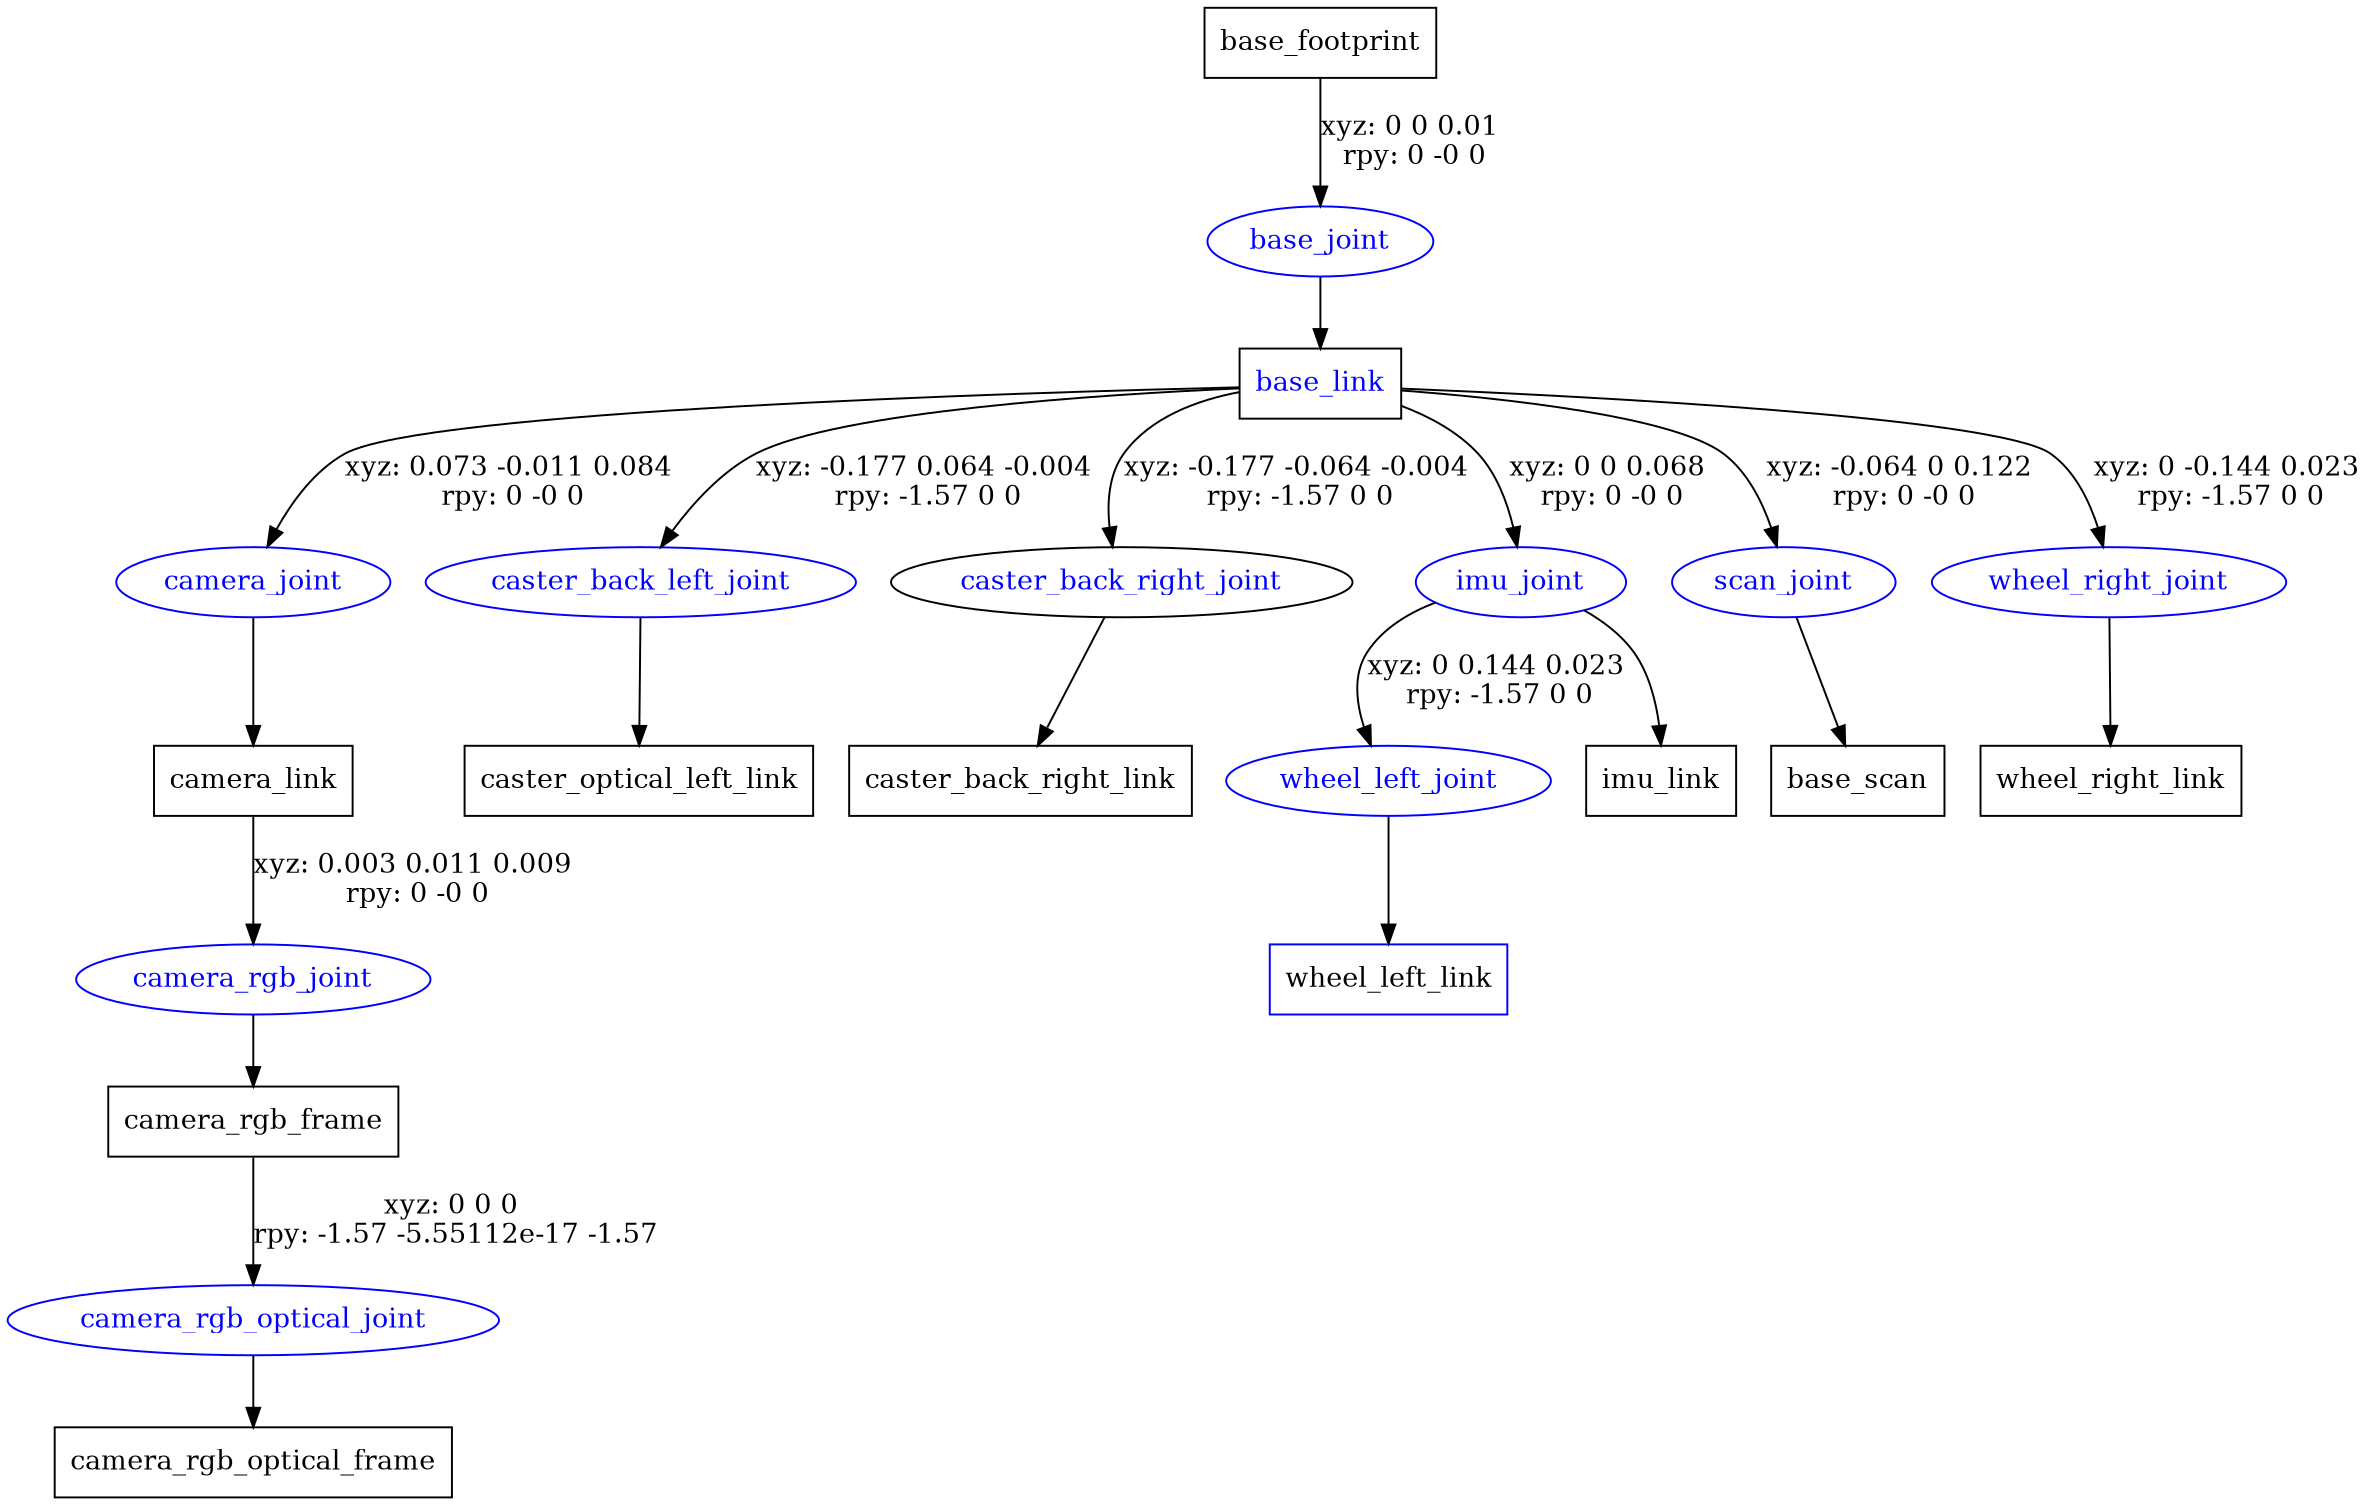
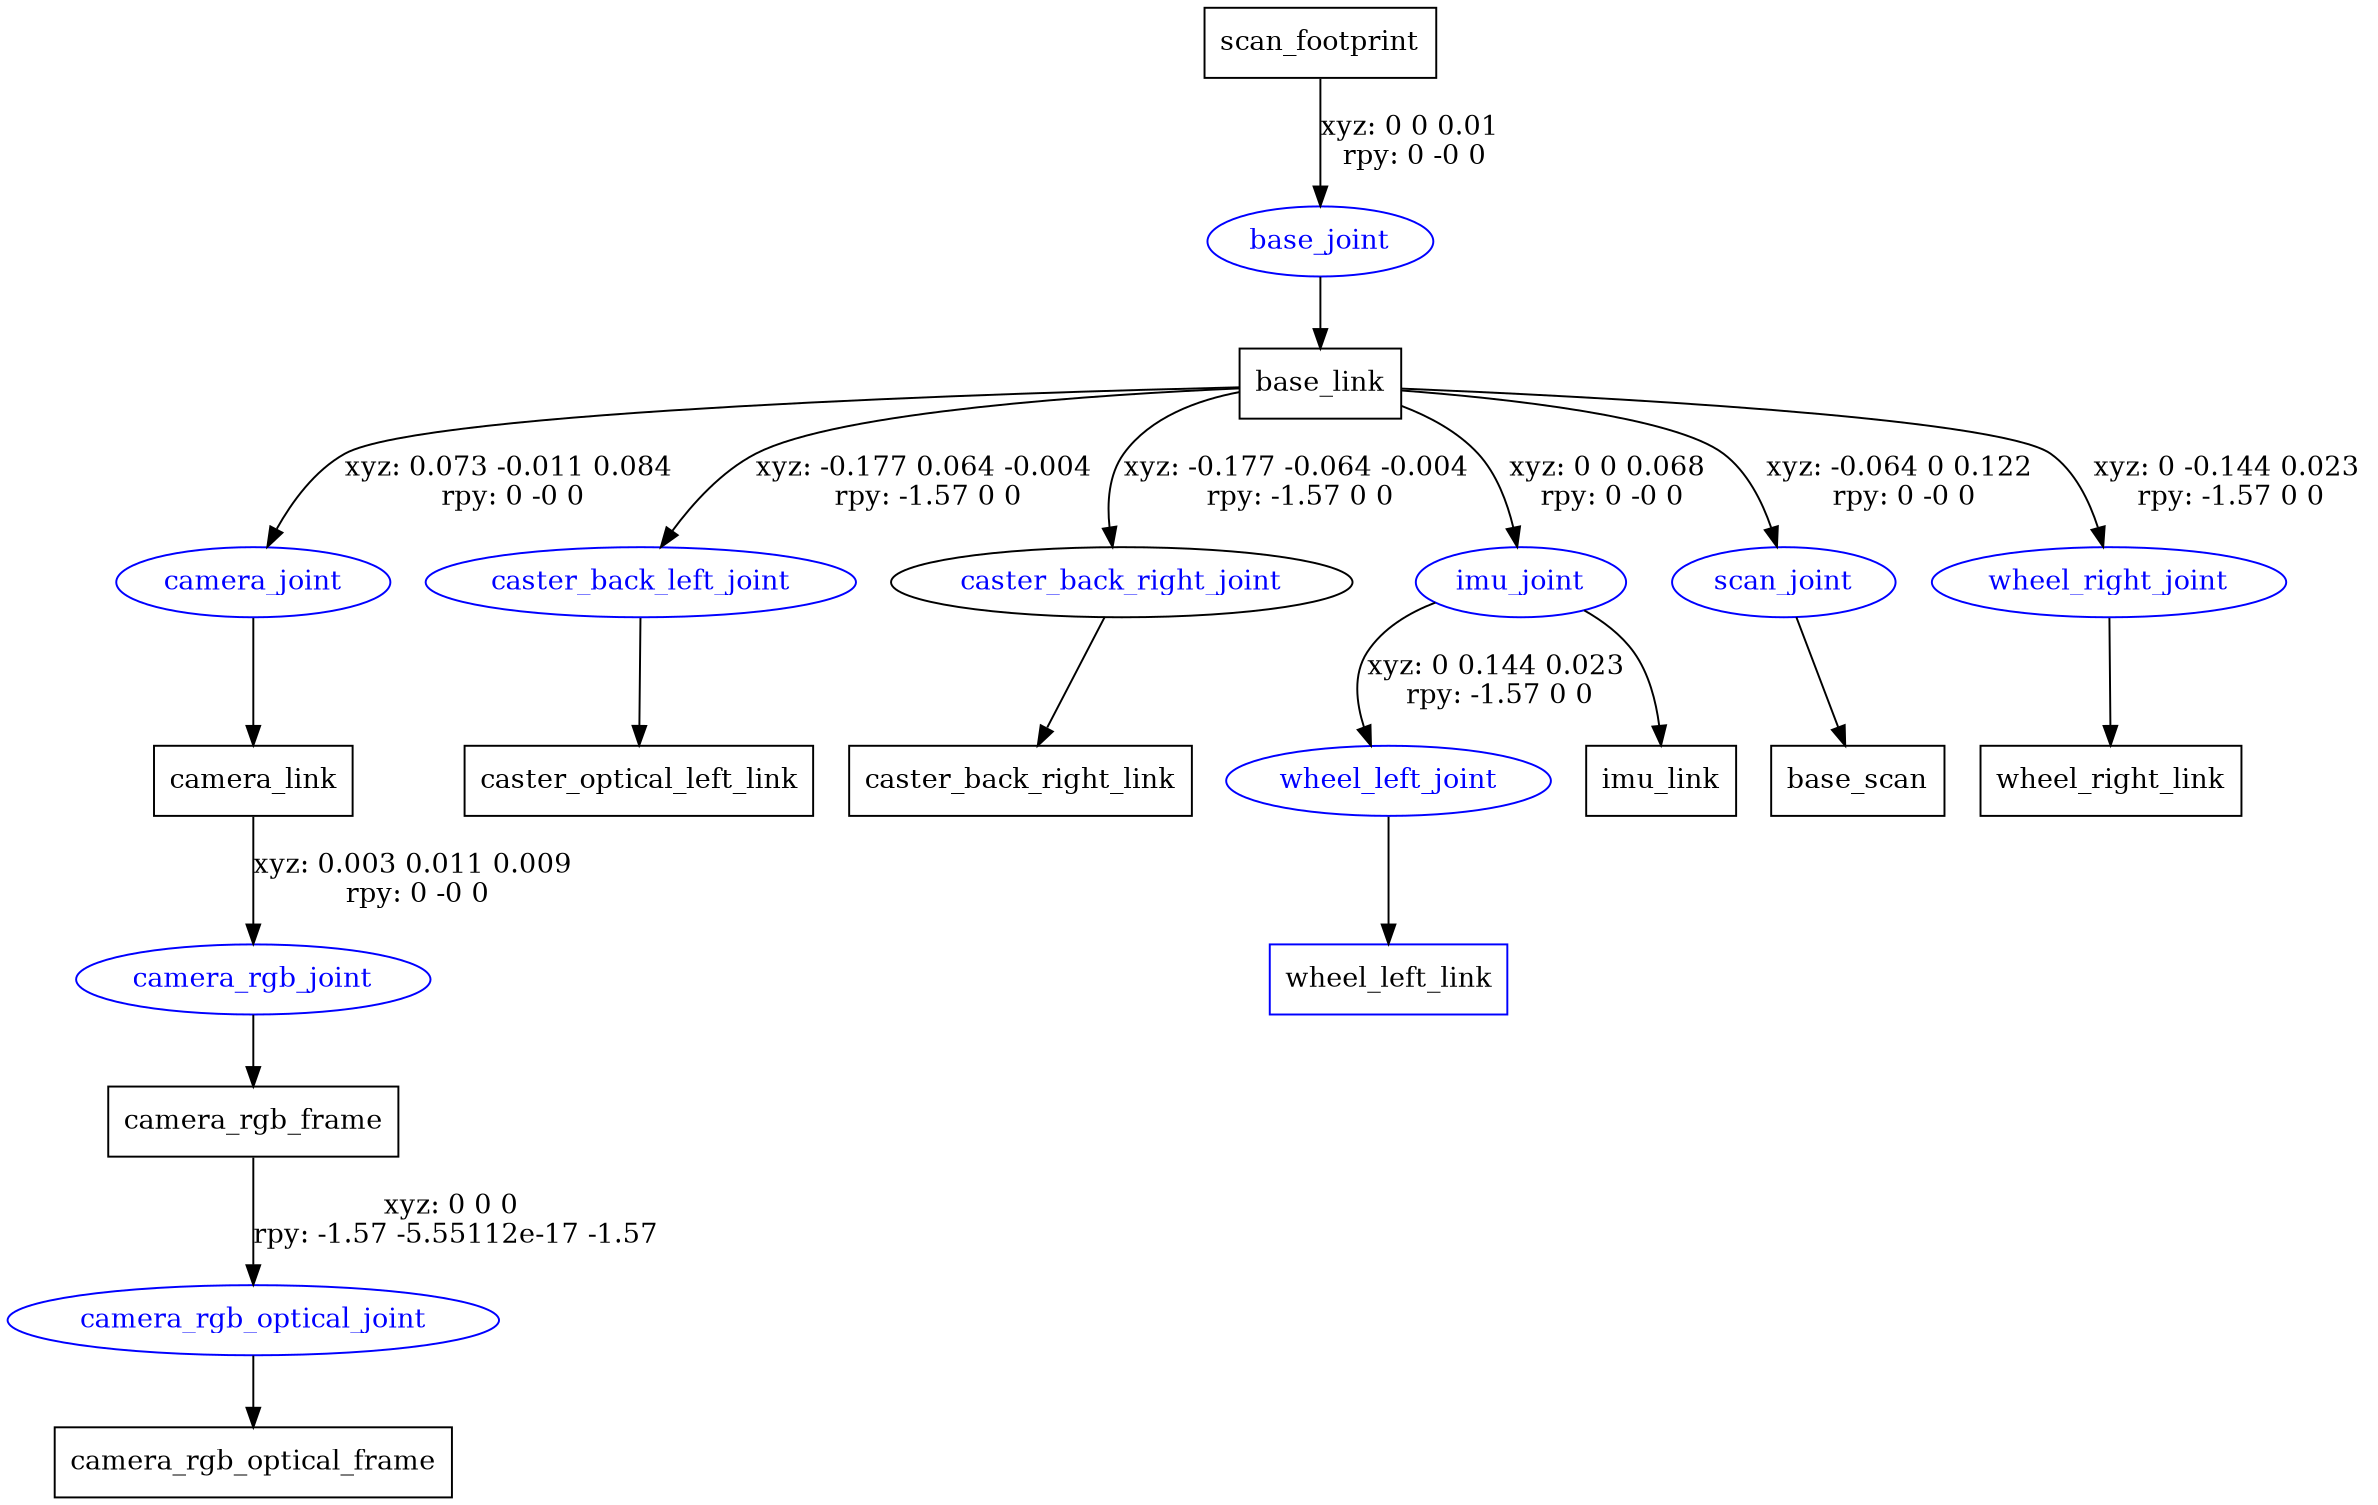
node "base_footprint": label "base_footprint" -> "scan_footprint"
node "base_link": fontcolor blue -> black
